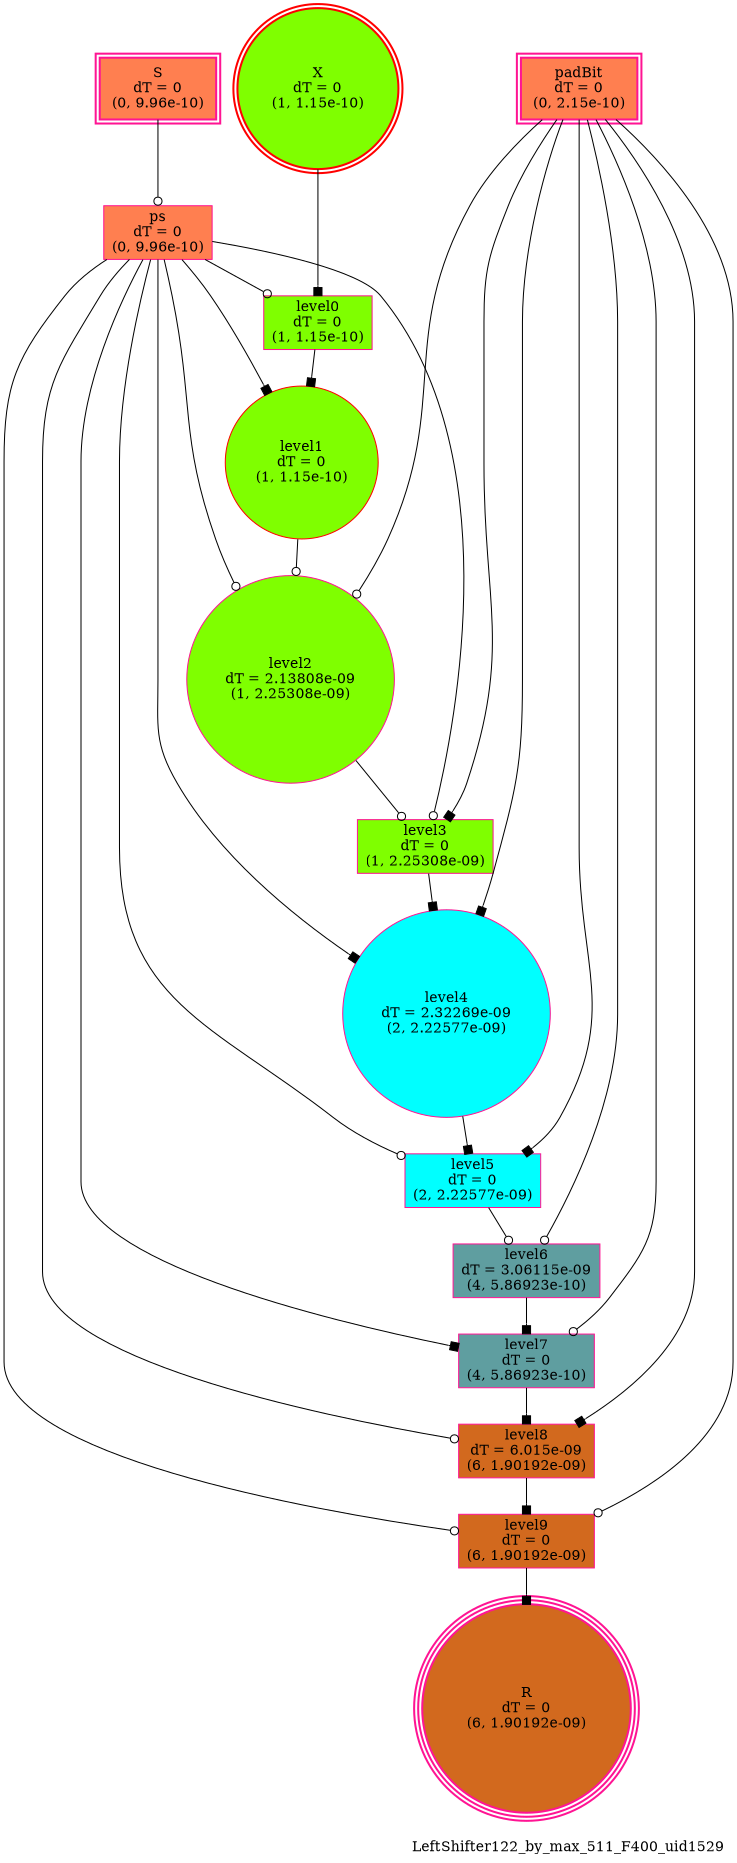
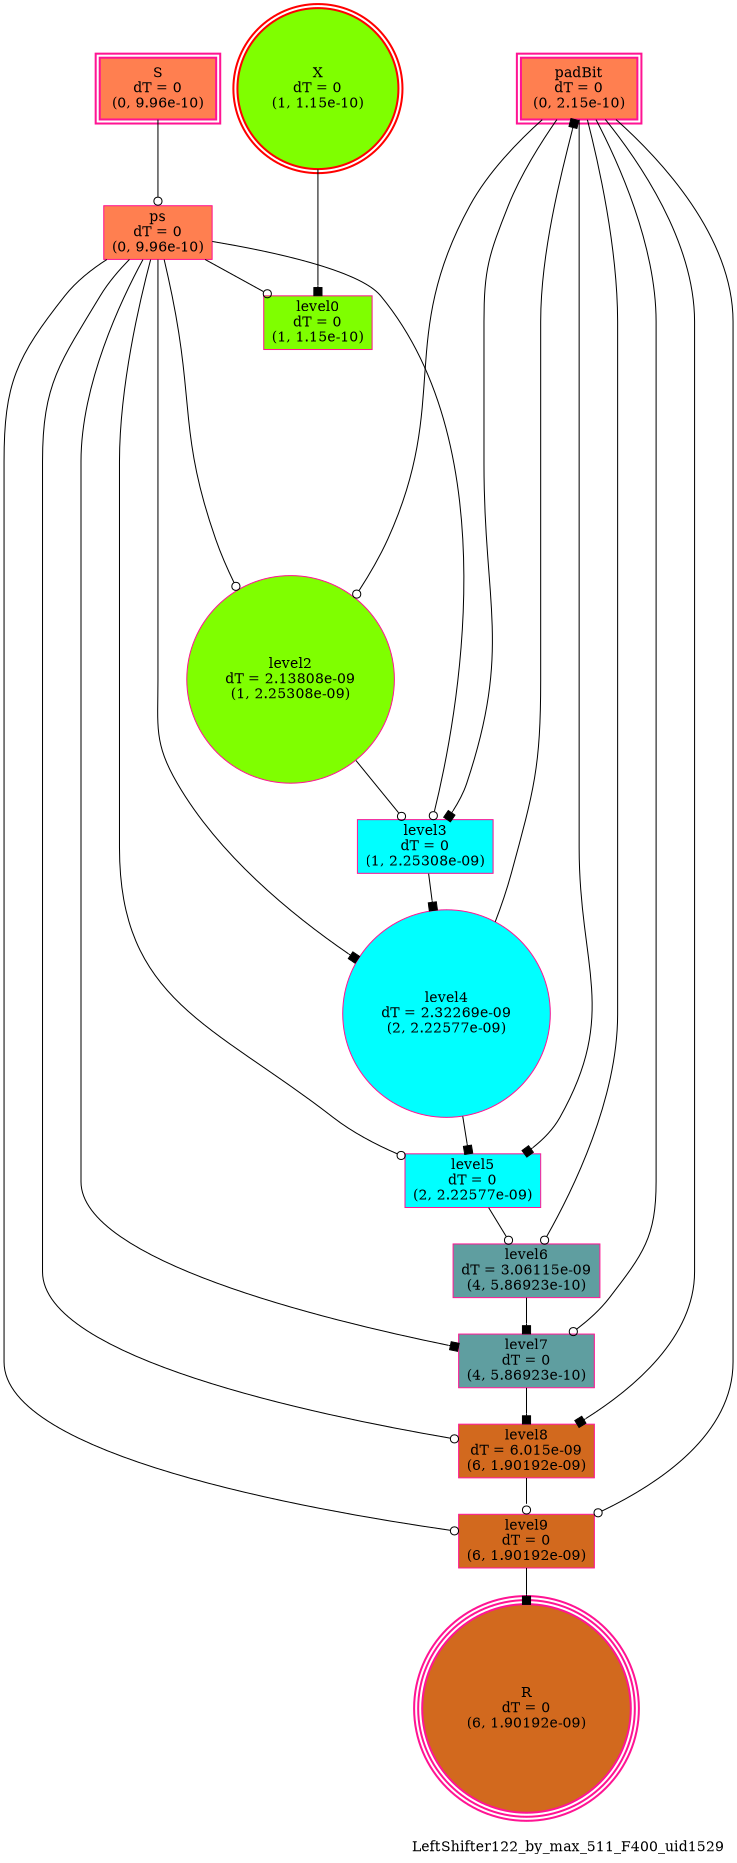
node "level1 dT = 0 (1, 1.15e-10)": removed
edge "padBit dT = 0 (0, 2.15e-10)" -> "level4 dT = 2.32269e-09 (2, 2.22577e-09)": reversed
node "level3 dT = 0 (1, 2.25308e-09)": fillcolor chartreuse -> cyan
edge "level8 dT = 6.015e-09 (6, 1.90192e-09)" -> "level9 dT = 0 (6, 1.90192e-09)": arrowhead box -> odot
